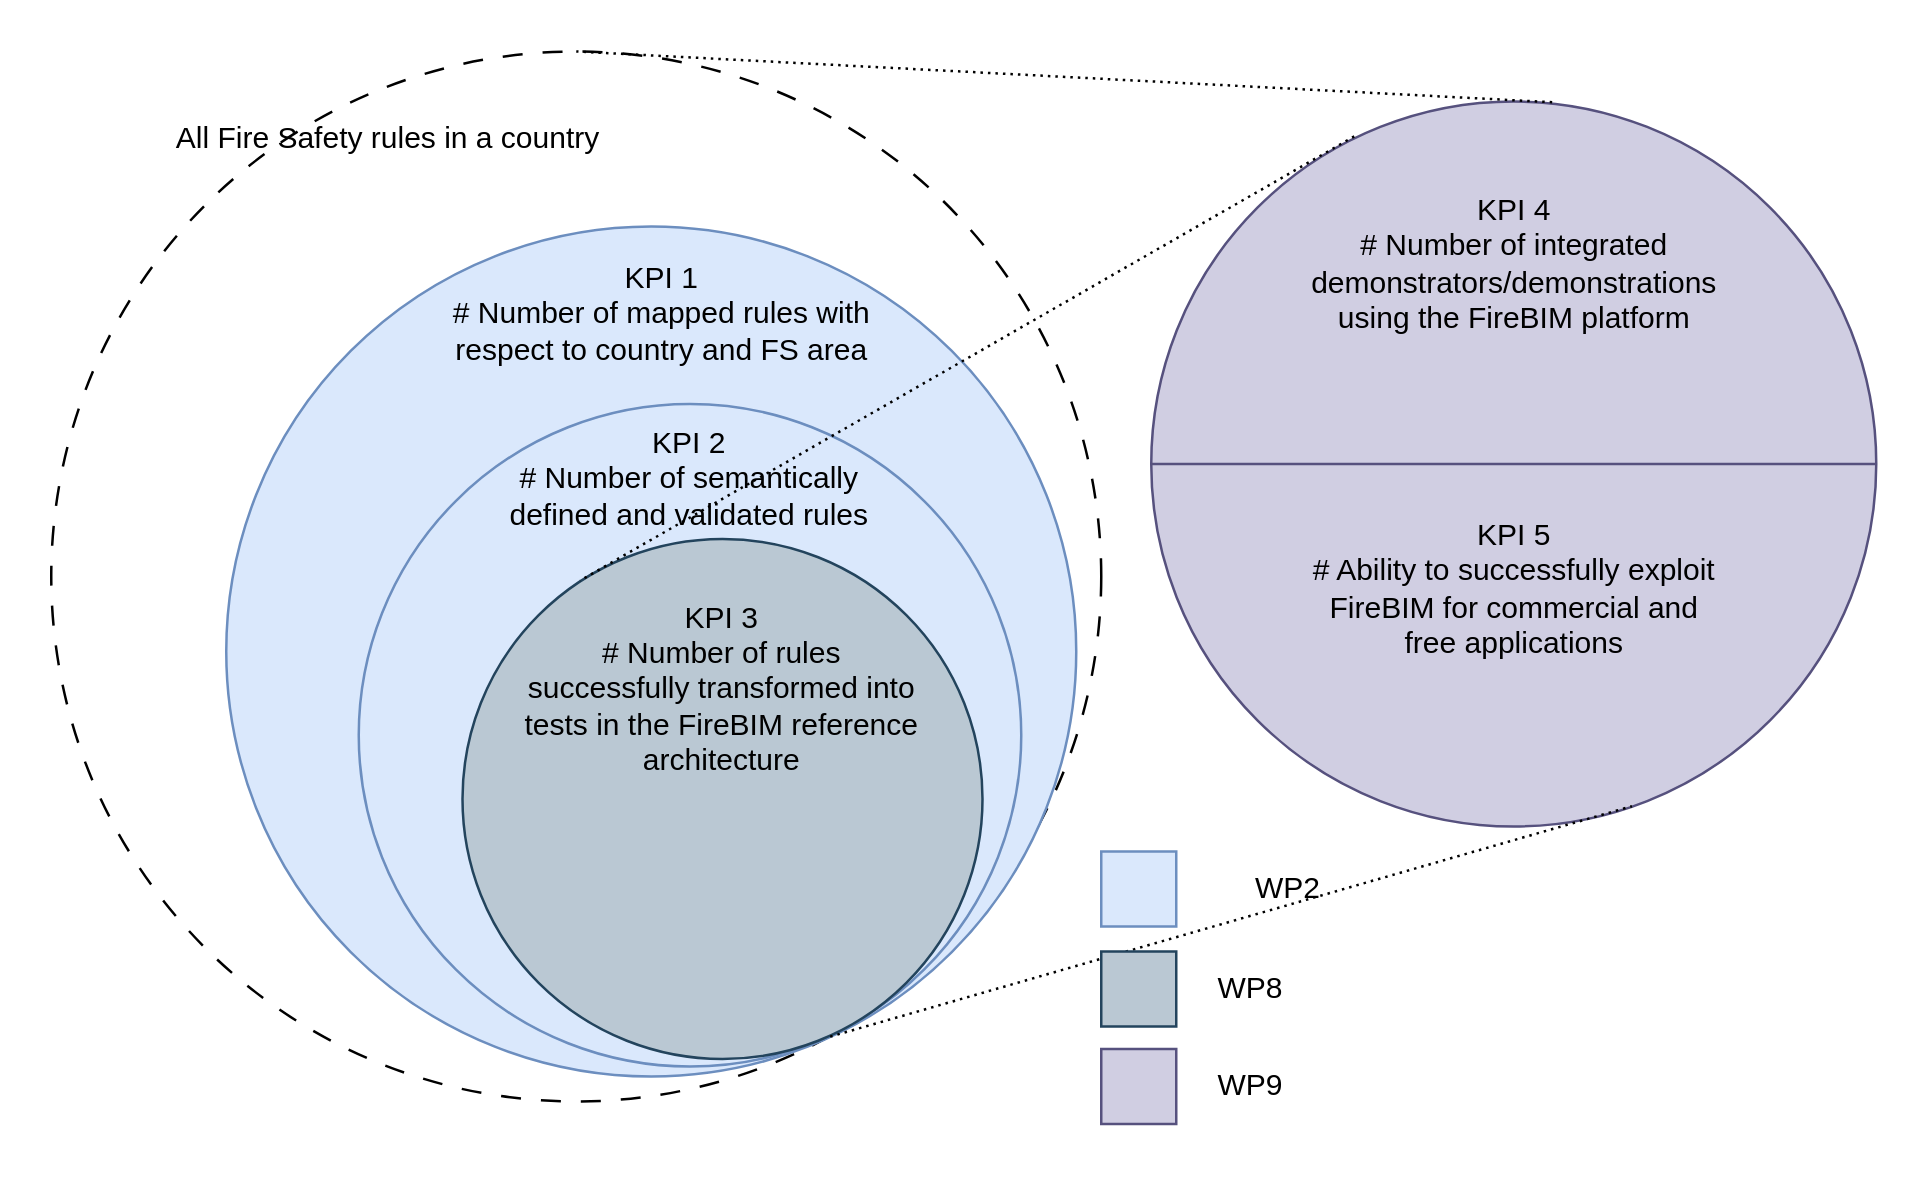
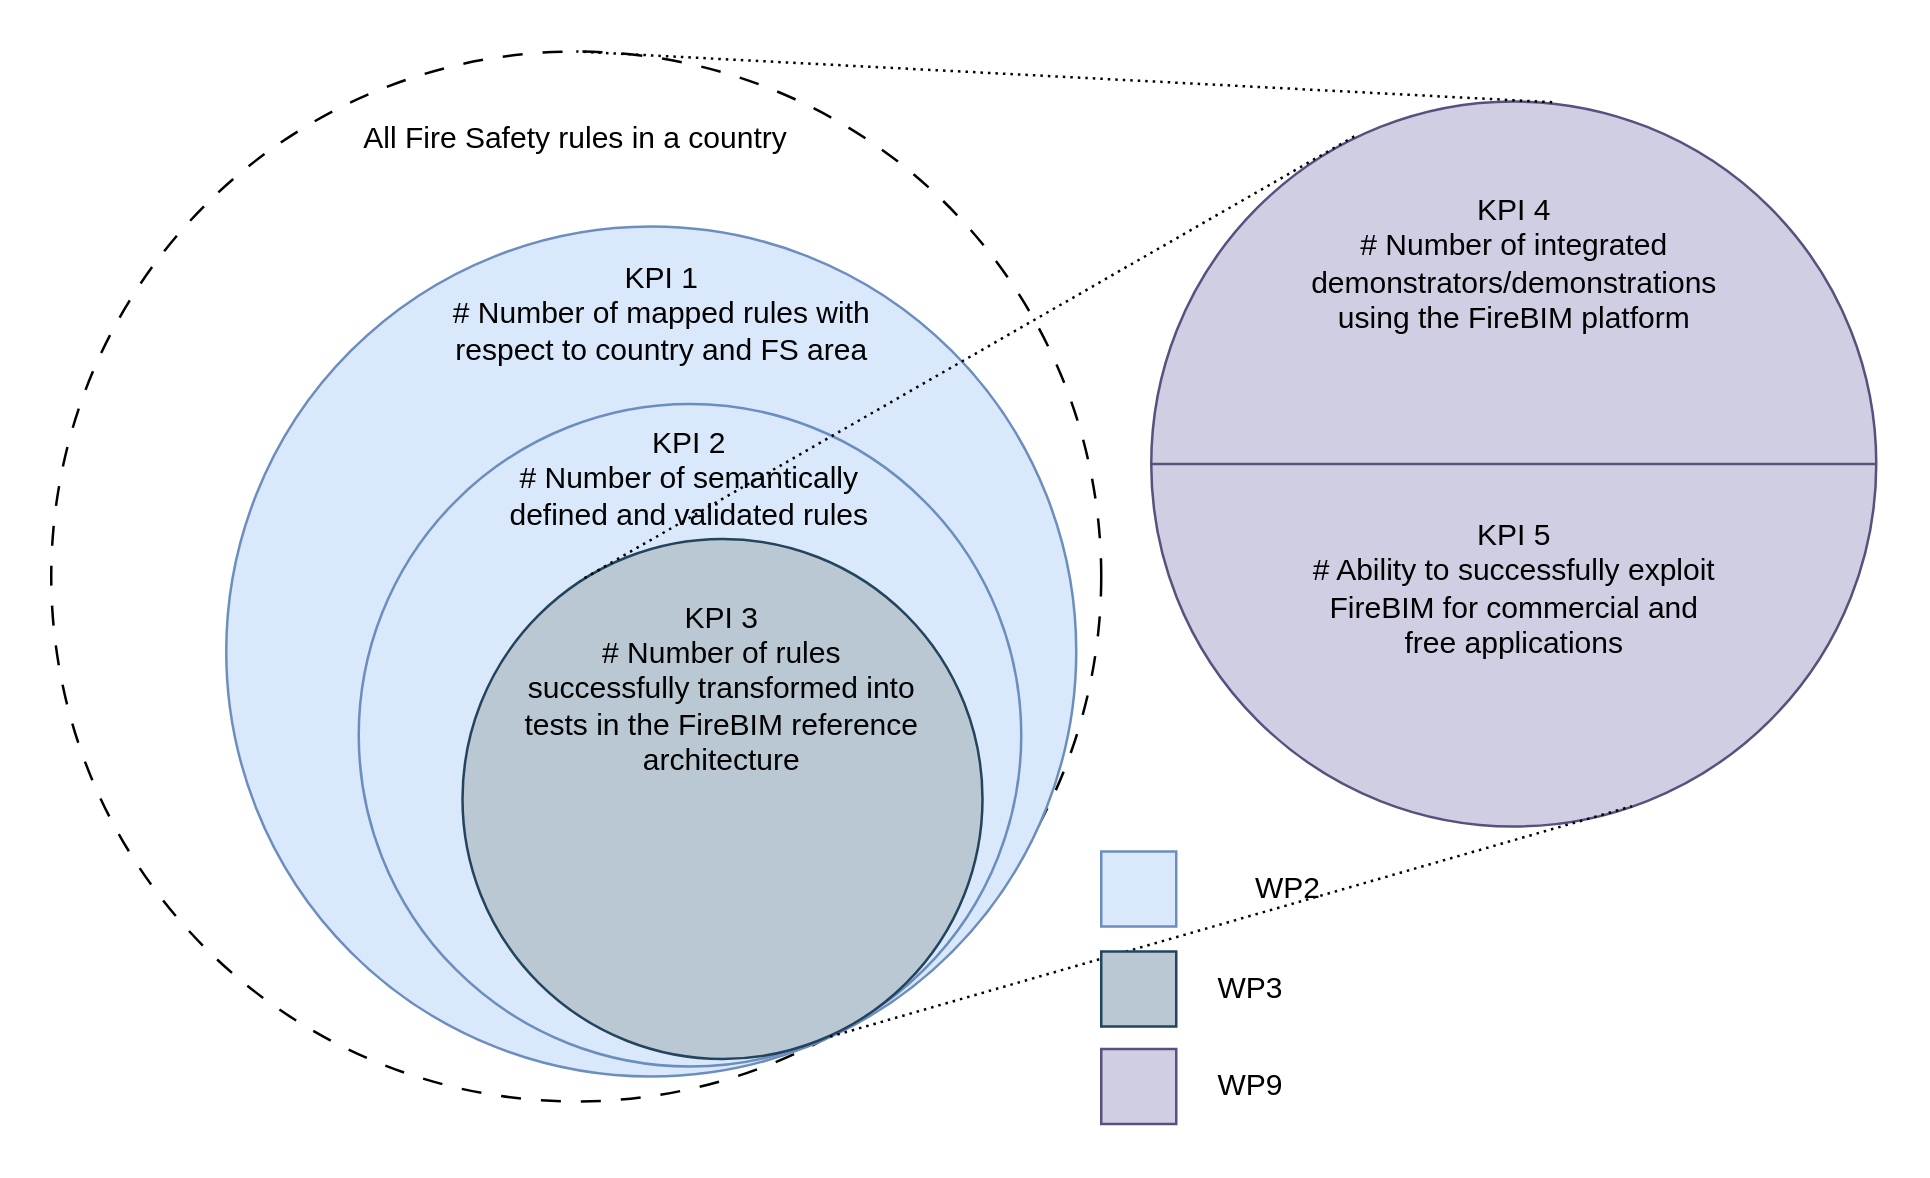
node "All Fire Safety rules in a country": moved (389, 139) -> (576, 139)
node "WP8": label "WP8" -> "WP3"
